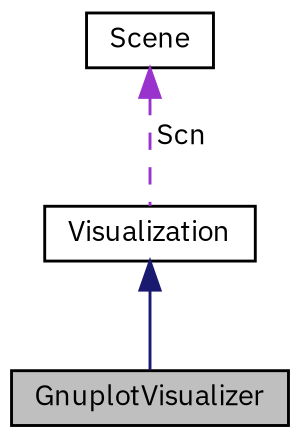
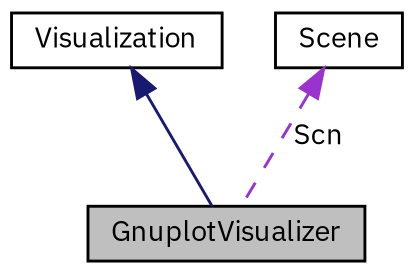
edge "Visualization" -> "Scene": now "GnuplotVisualizer" -> "Scene"
